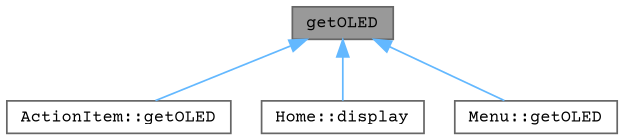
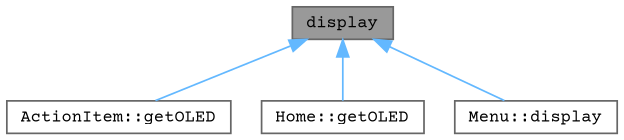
node "getOLED": label "getOLED" -> "display"
node "Home::display": label "Home::display" -> "Home::getOLED"
node "Menu::getOLED": label "Menu::getOLED" -> "Menu::display"
